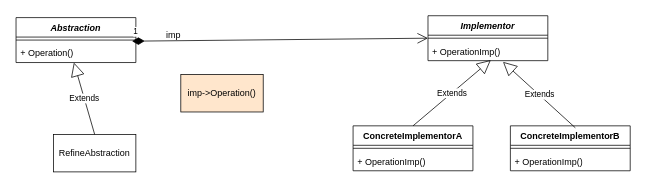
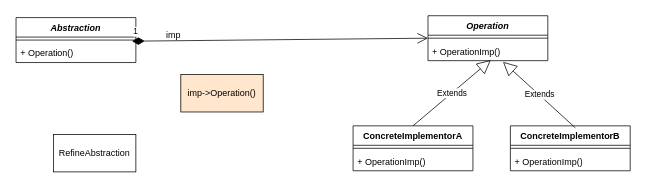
node "Implementor": label "Implementor" -> "Operation"
edge "RefineAbstraction" -> "+ Operation()": removed, label "Extends"
